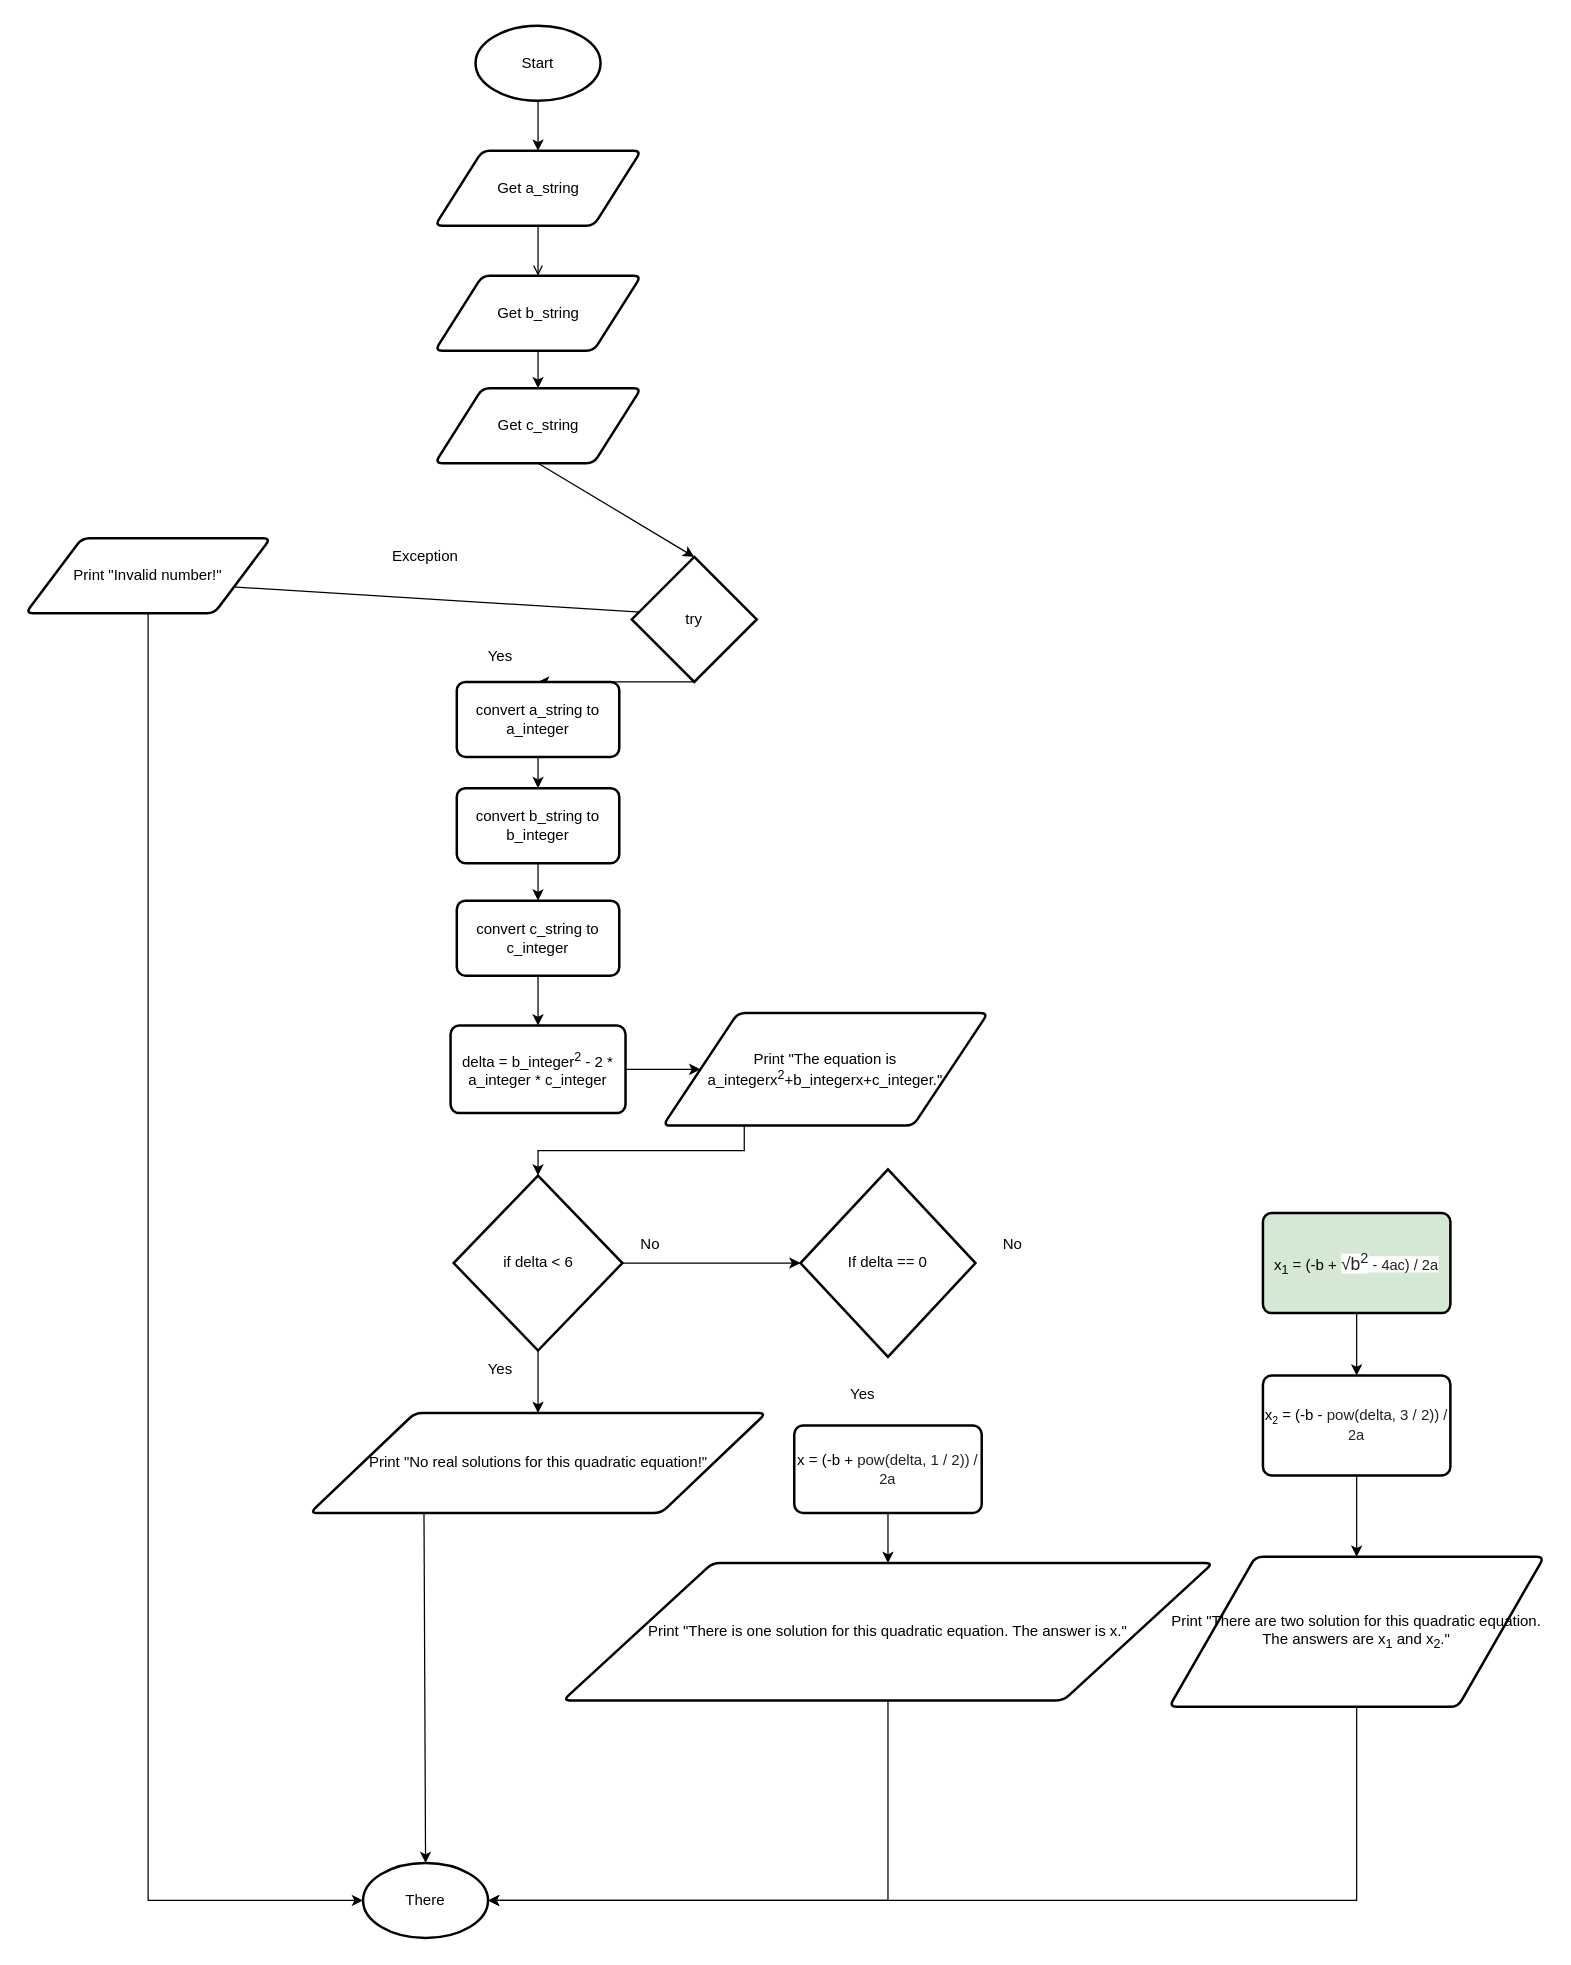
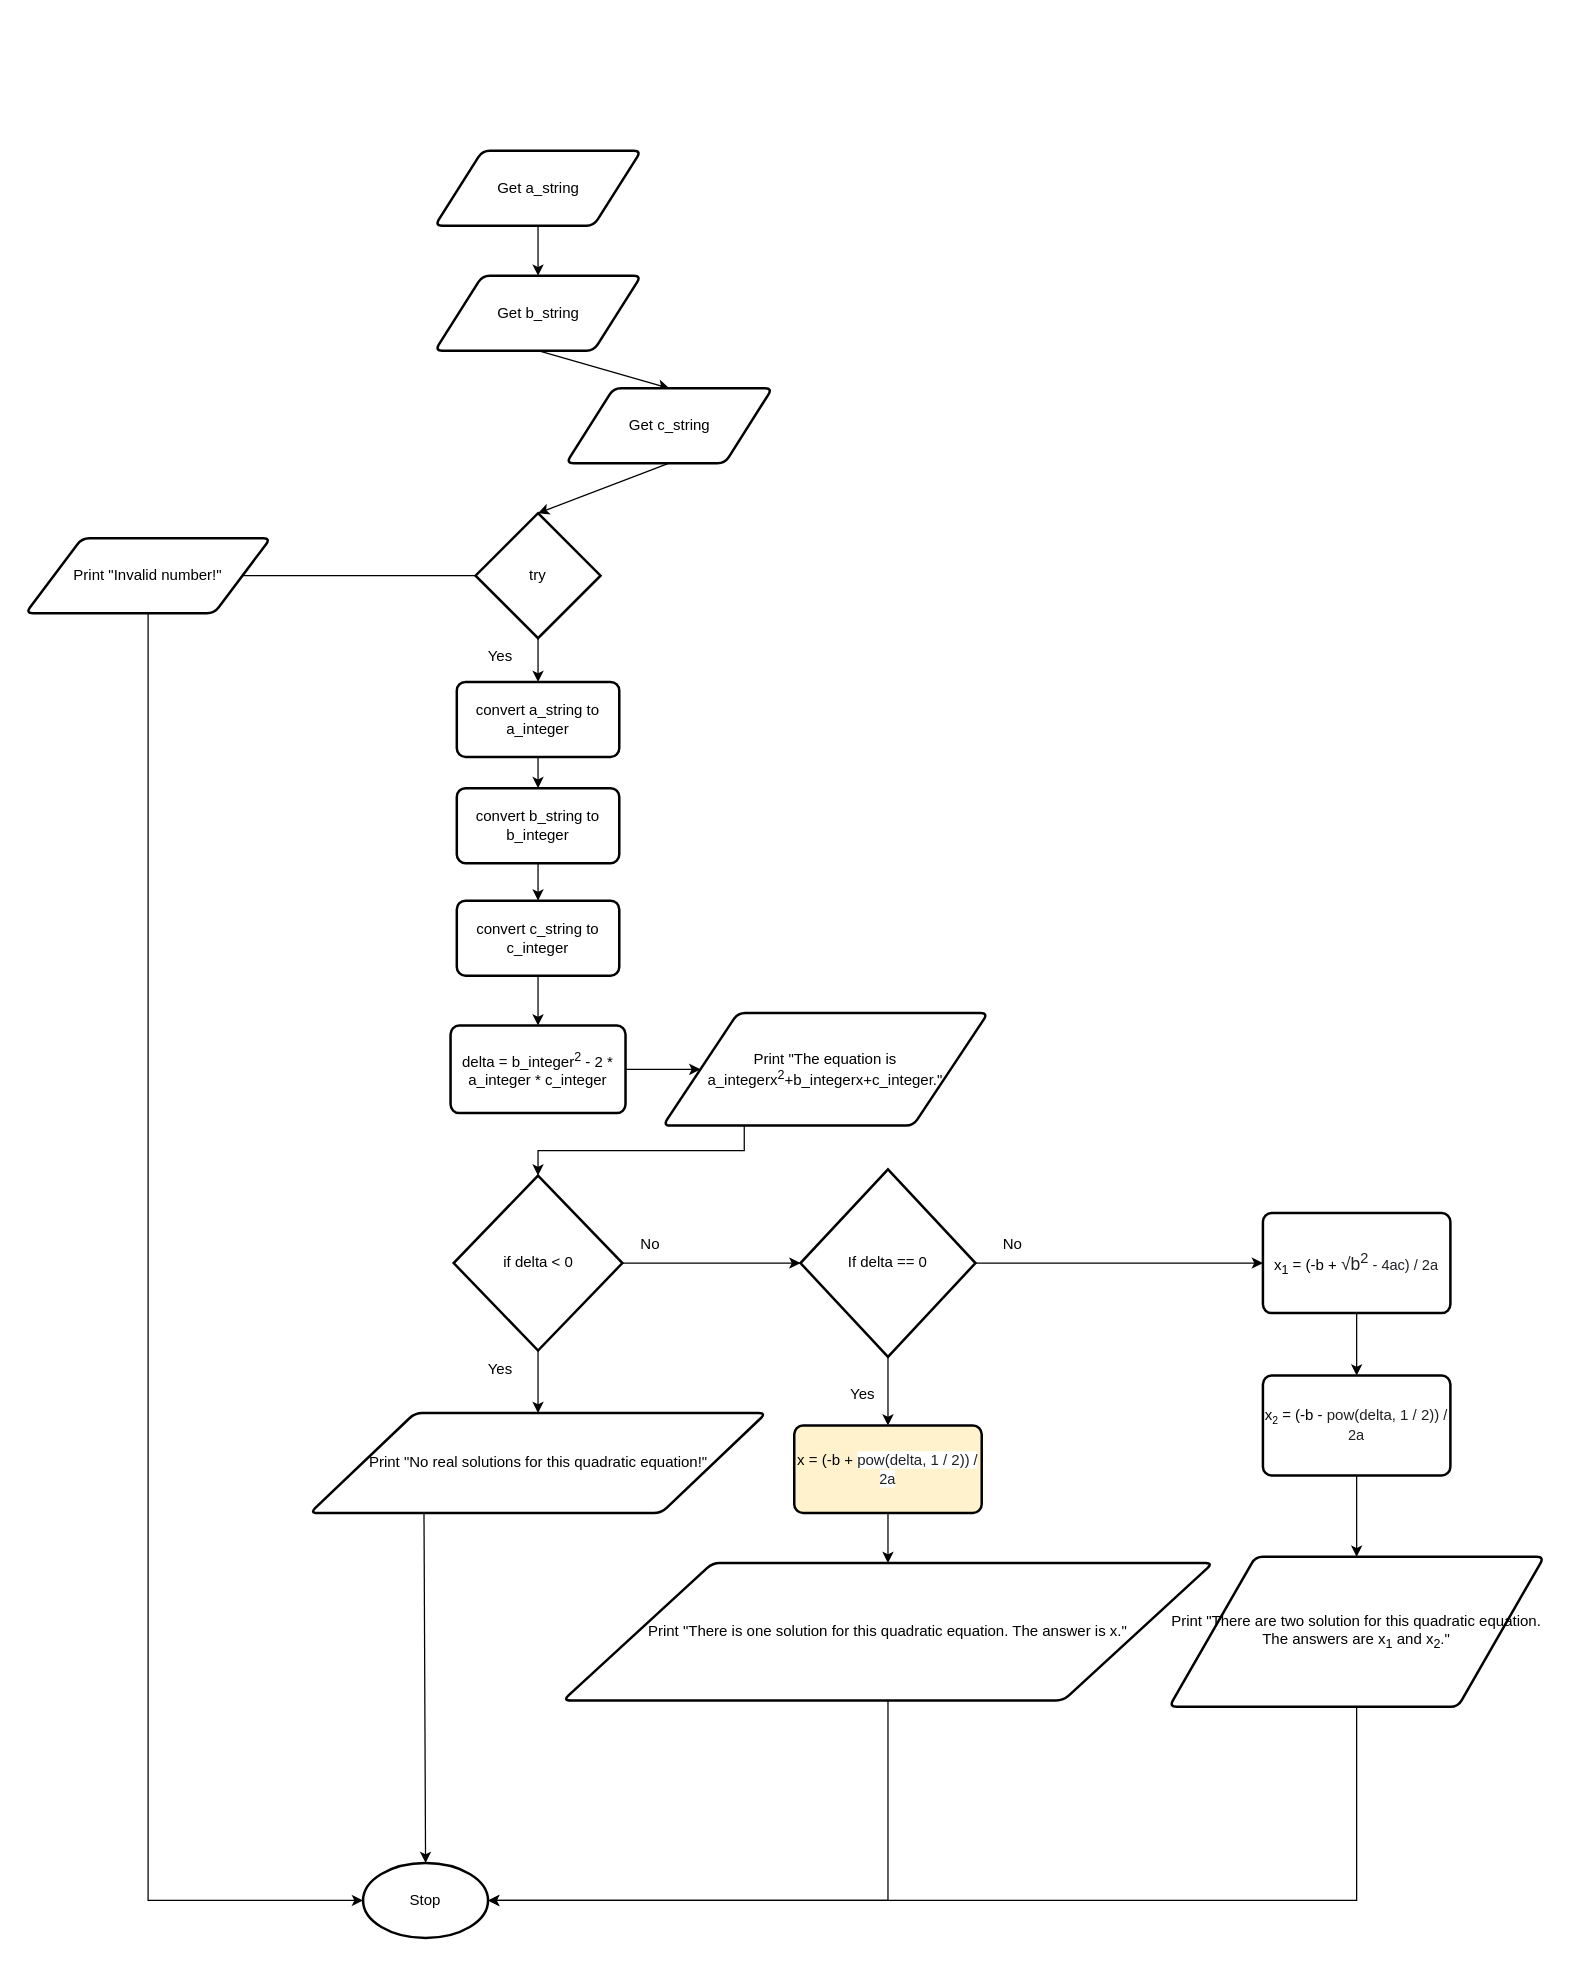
node "Start": removed
edge "Start" -> "Get a_string": removed
edge "Get a_string" -> "Get b_string": arrowhead open -> classic
node "Get c_string": moved (538, 426) -> (669, 426)
node "Exception": removed
node "try": moved (694, 619) -> (538, 576)
node "if delta < 6": label "if delta < 6" -> "if delta < 0"
edge "If delta == 0" -> "x1 = (-b + √b2 - 4ac) / 2a": added
node "x1 = (-b + √b2 - 4ac) / 2a": fillcolor #d5e8d4 -> #ffffff
edge "If delta == 0" -> "x = (-b + pow(delta, 1 / 2)) / 2a": added
node "x2 = (-b - pow(delta, 3 / 2)) / 2a": label "x2 = (-b - pow(delta, 3 / 2)) / 2a" -> "x2 = (-b - pow(delta, 1 / 2)) / 2a"
node "x = (-b + pow(delta, 1 / 2)) / 2a": fillcolor #ffffff -> #fff2cc
node "There": label "There" -> "Stop"
